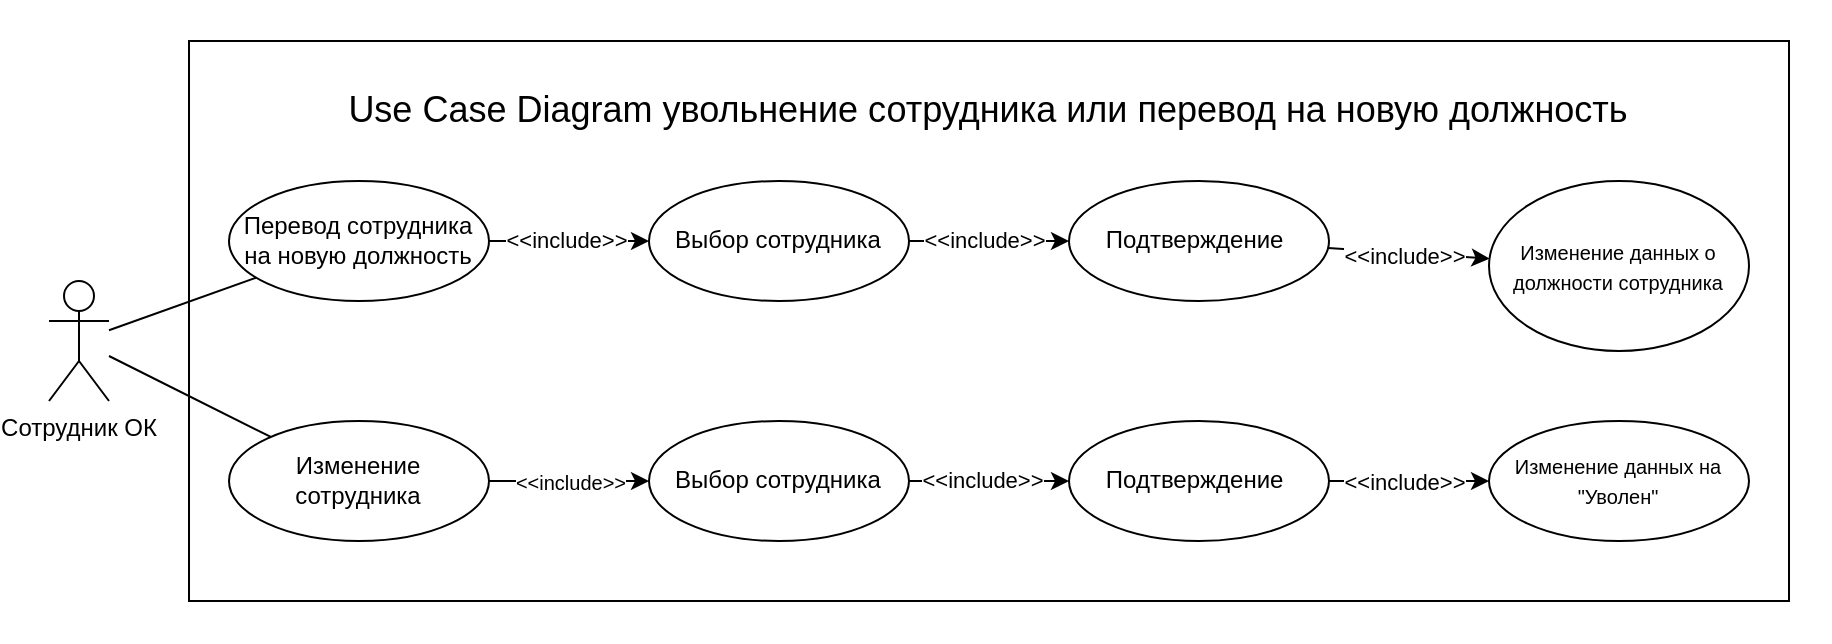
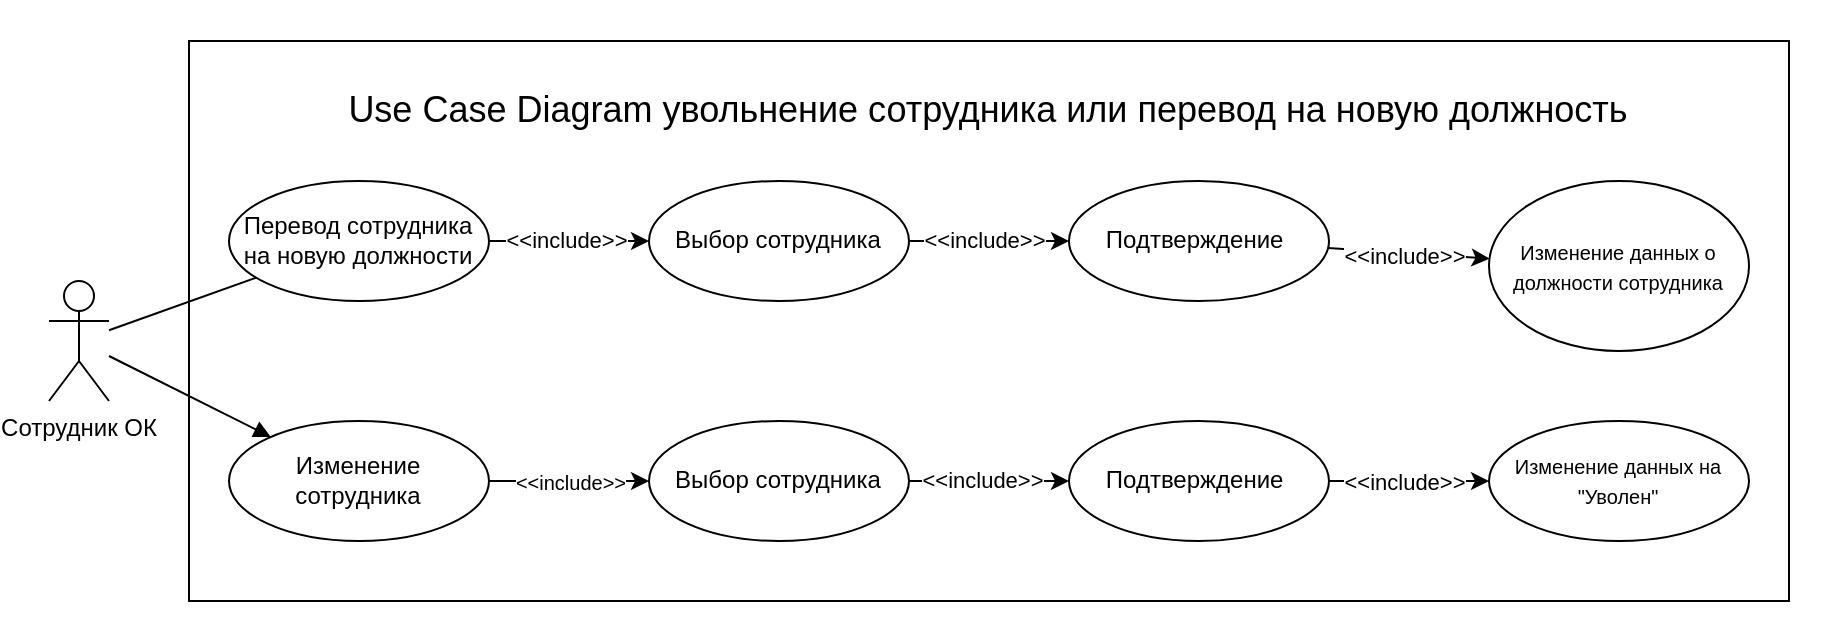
node "Перевод сотрудника на новую должность": label "Перевод сотрудника на новую должность" -> "Перевод сотрудника на новую должности"
edge "Сотрудник ОК" -- "Изменение сотрудника": arrowhead none -> block
